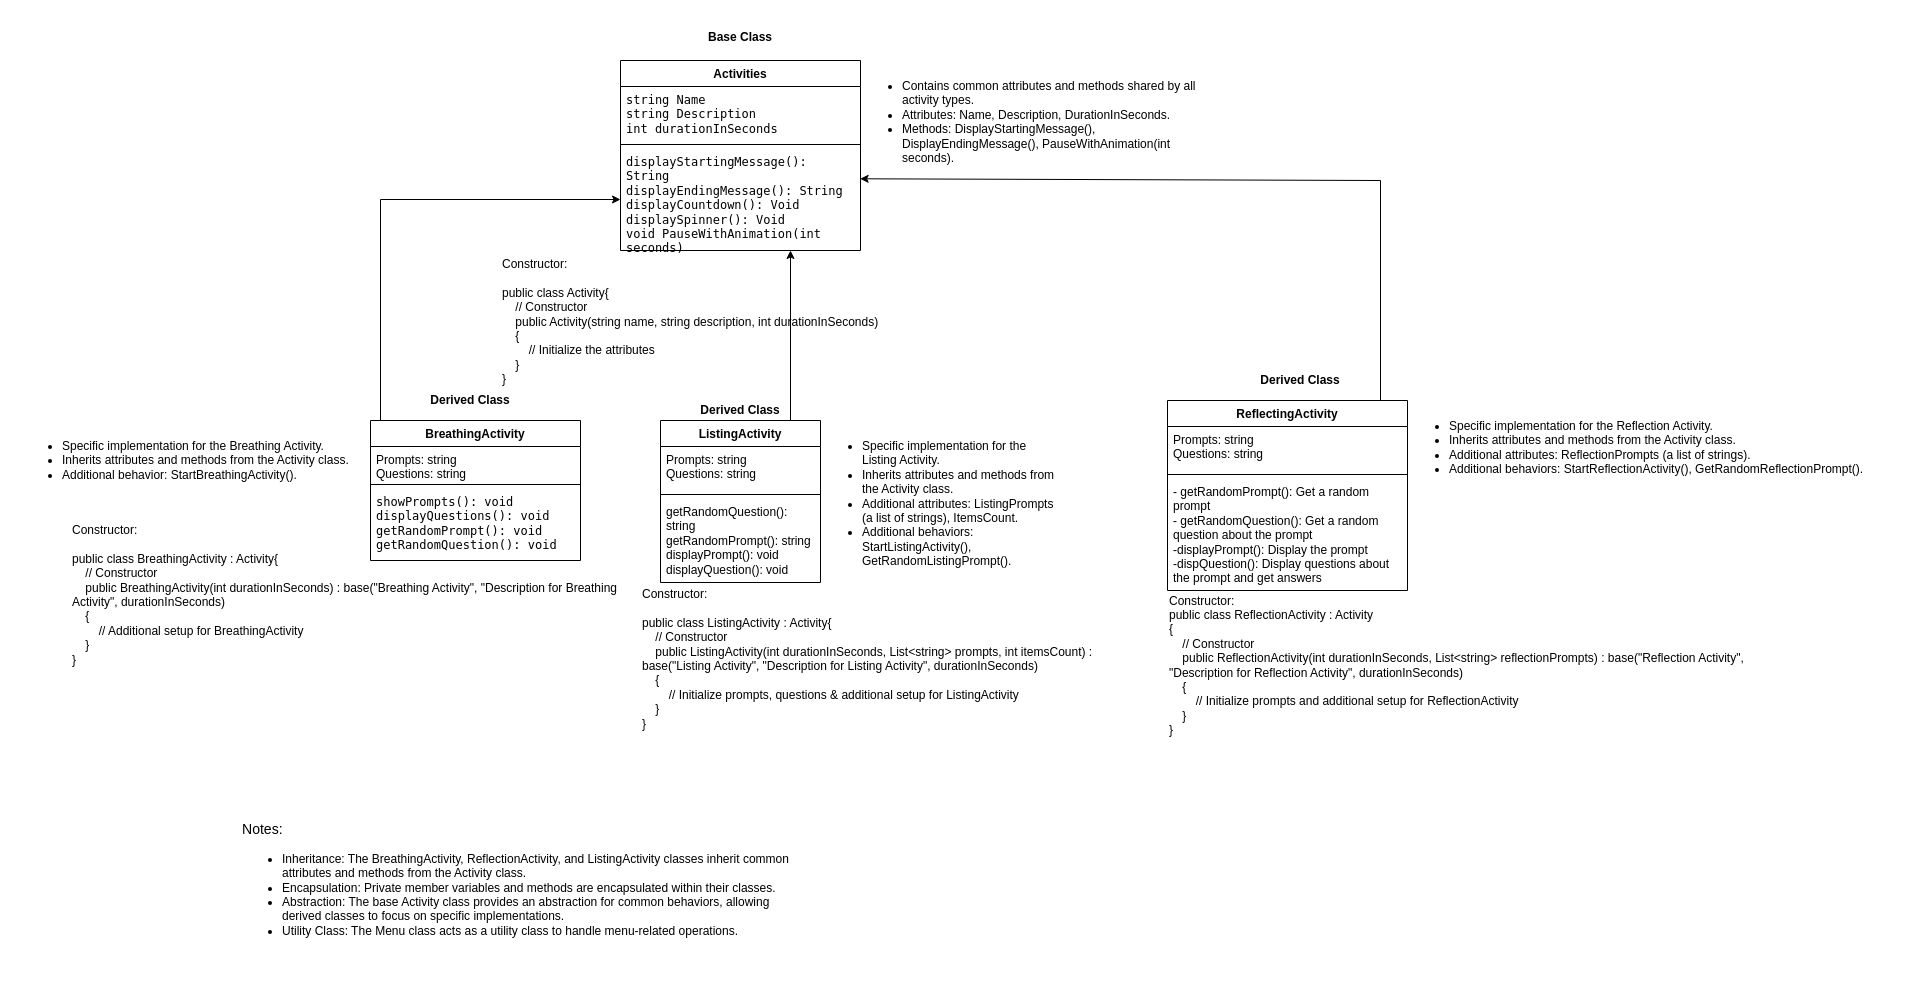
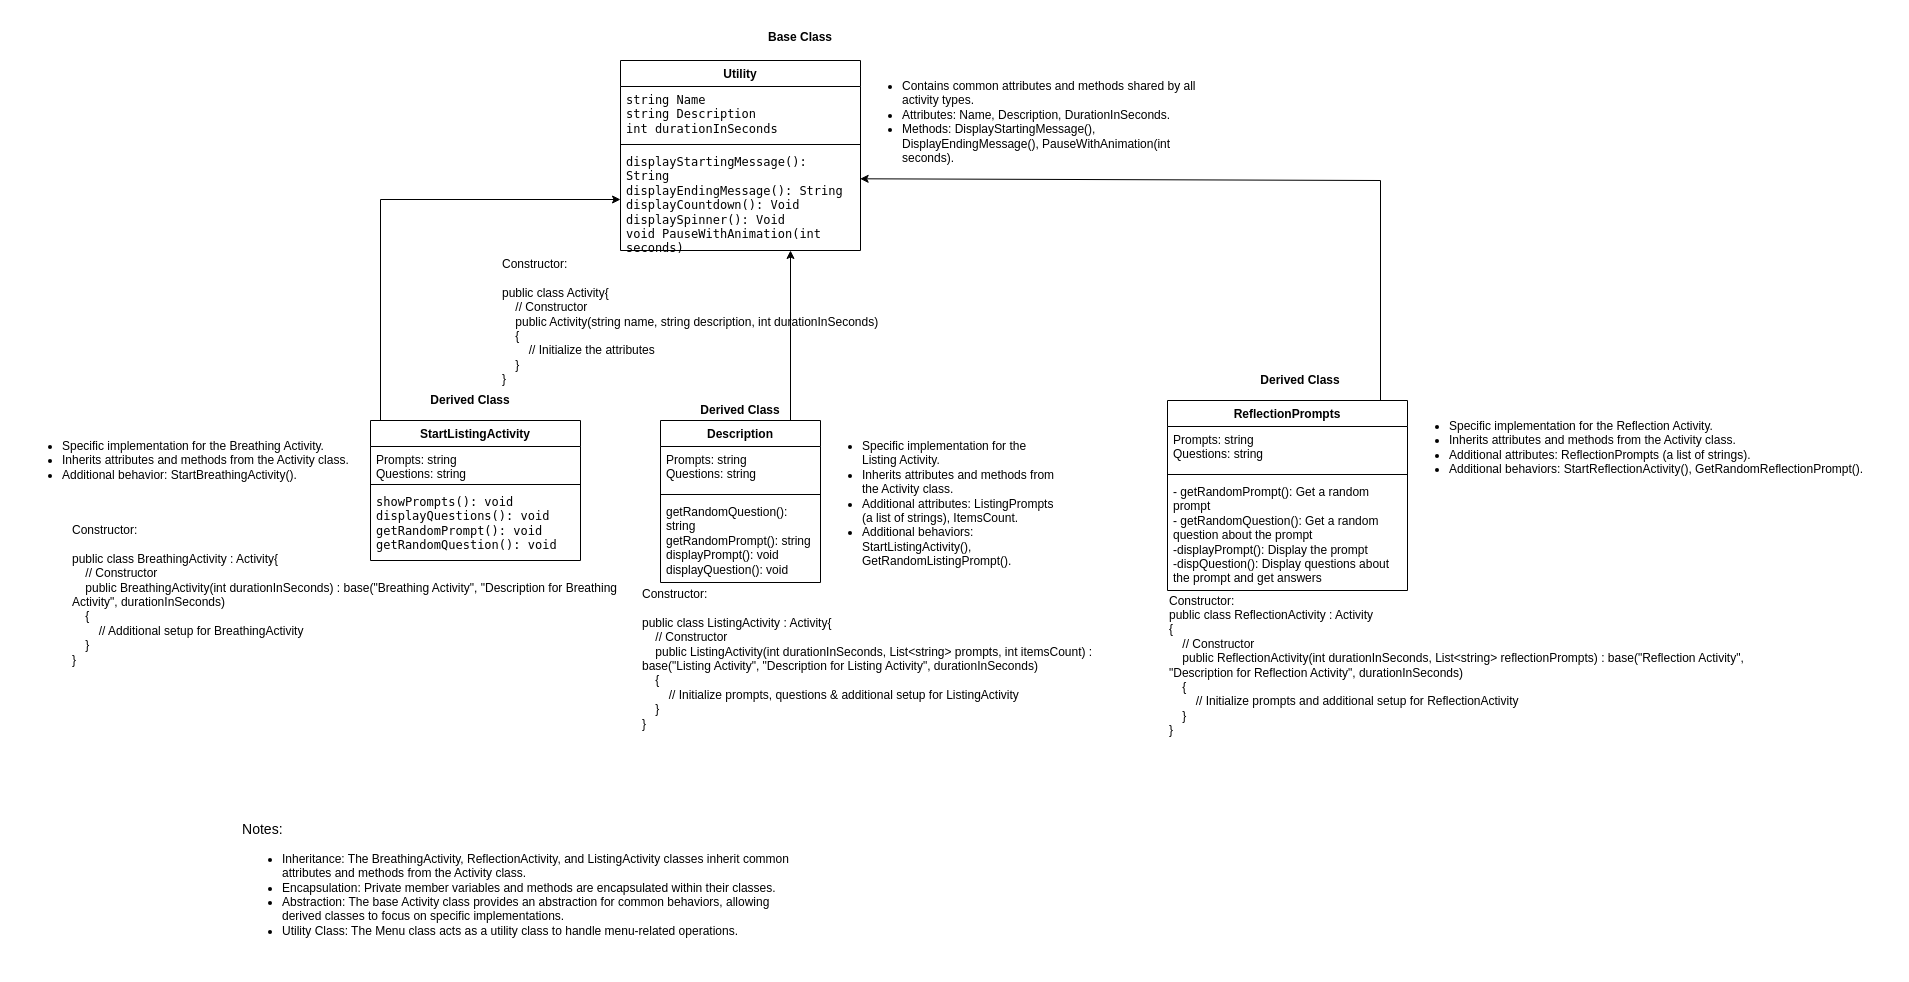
node "Base Class": moved (741, 38) -> (801, 38)
node "Activities": label "Activities" -> "Utility"
node "ReflectingActivity": label "ReflectingActivity" -> "ReflectionPrompts"
node "BreathingActivity": label "BreathingActivity" -> "StartListingActivity"
node "ListingActivity": label "ListingActivity" -> "Description"
